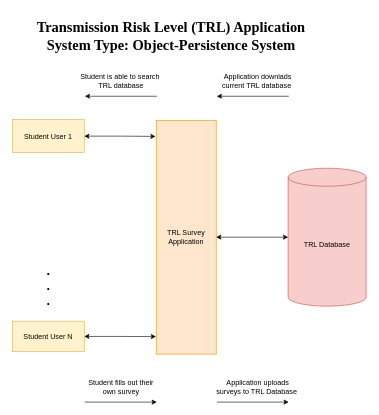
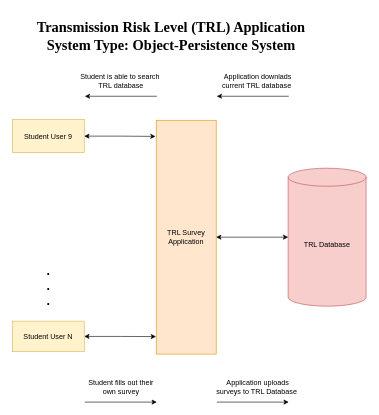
node "Student User 1": label "Student User 1" -> "Student User 9"
